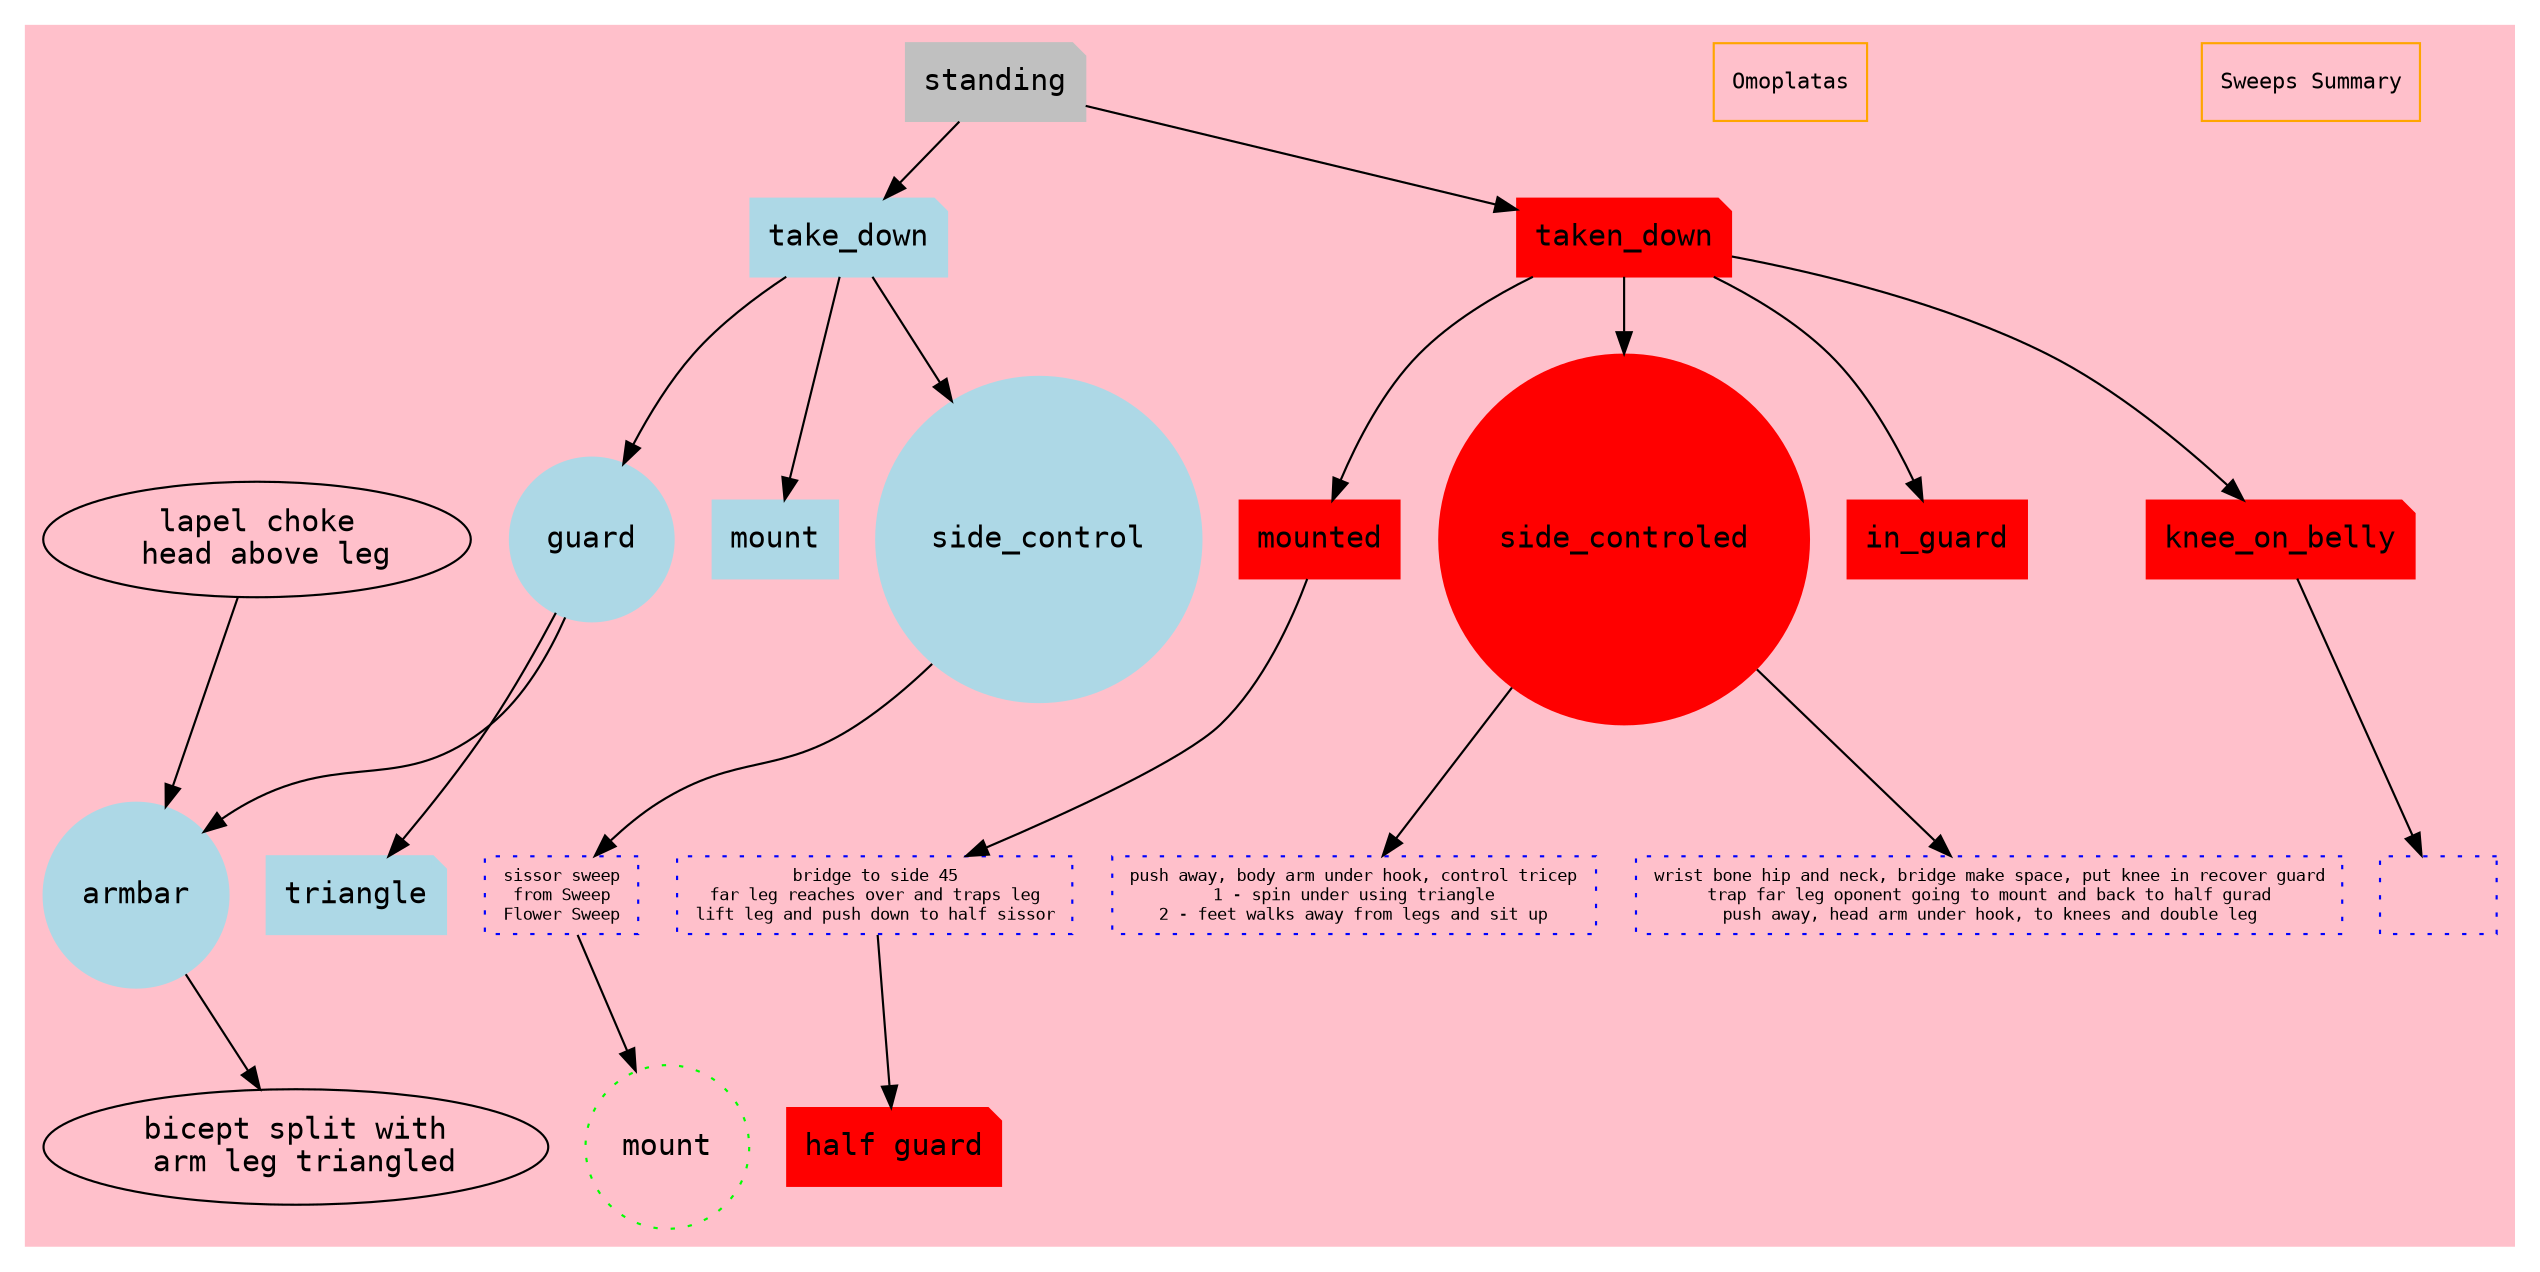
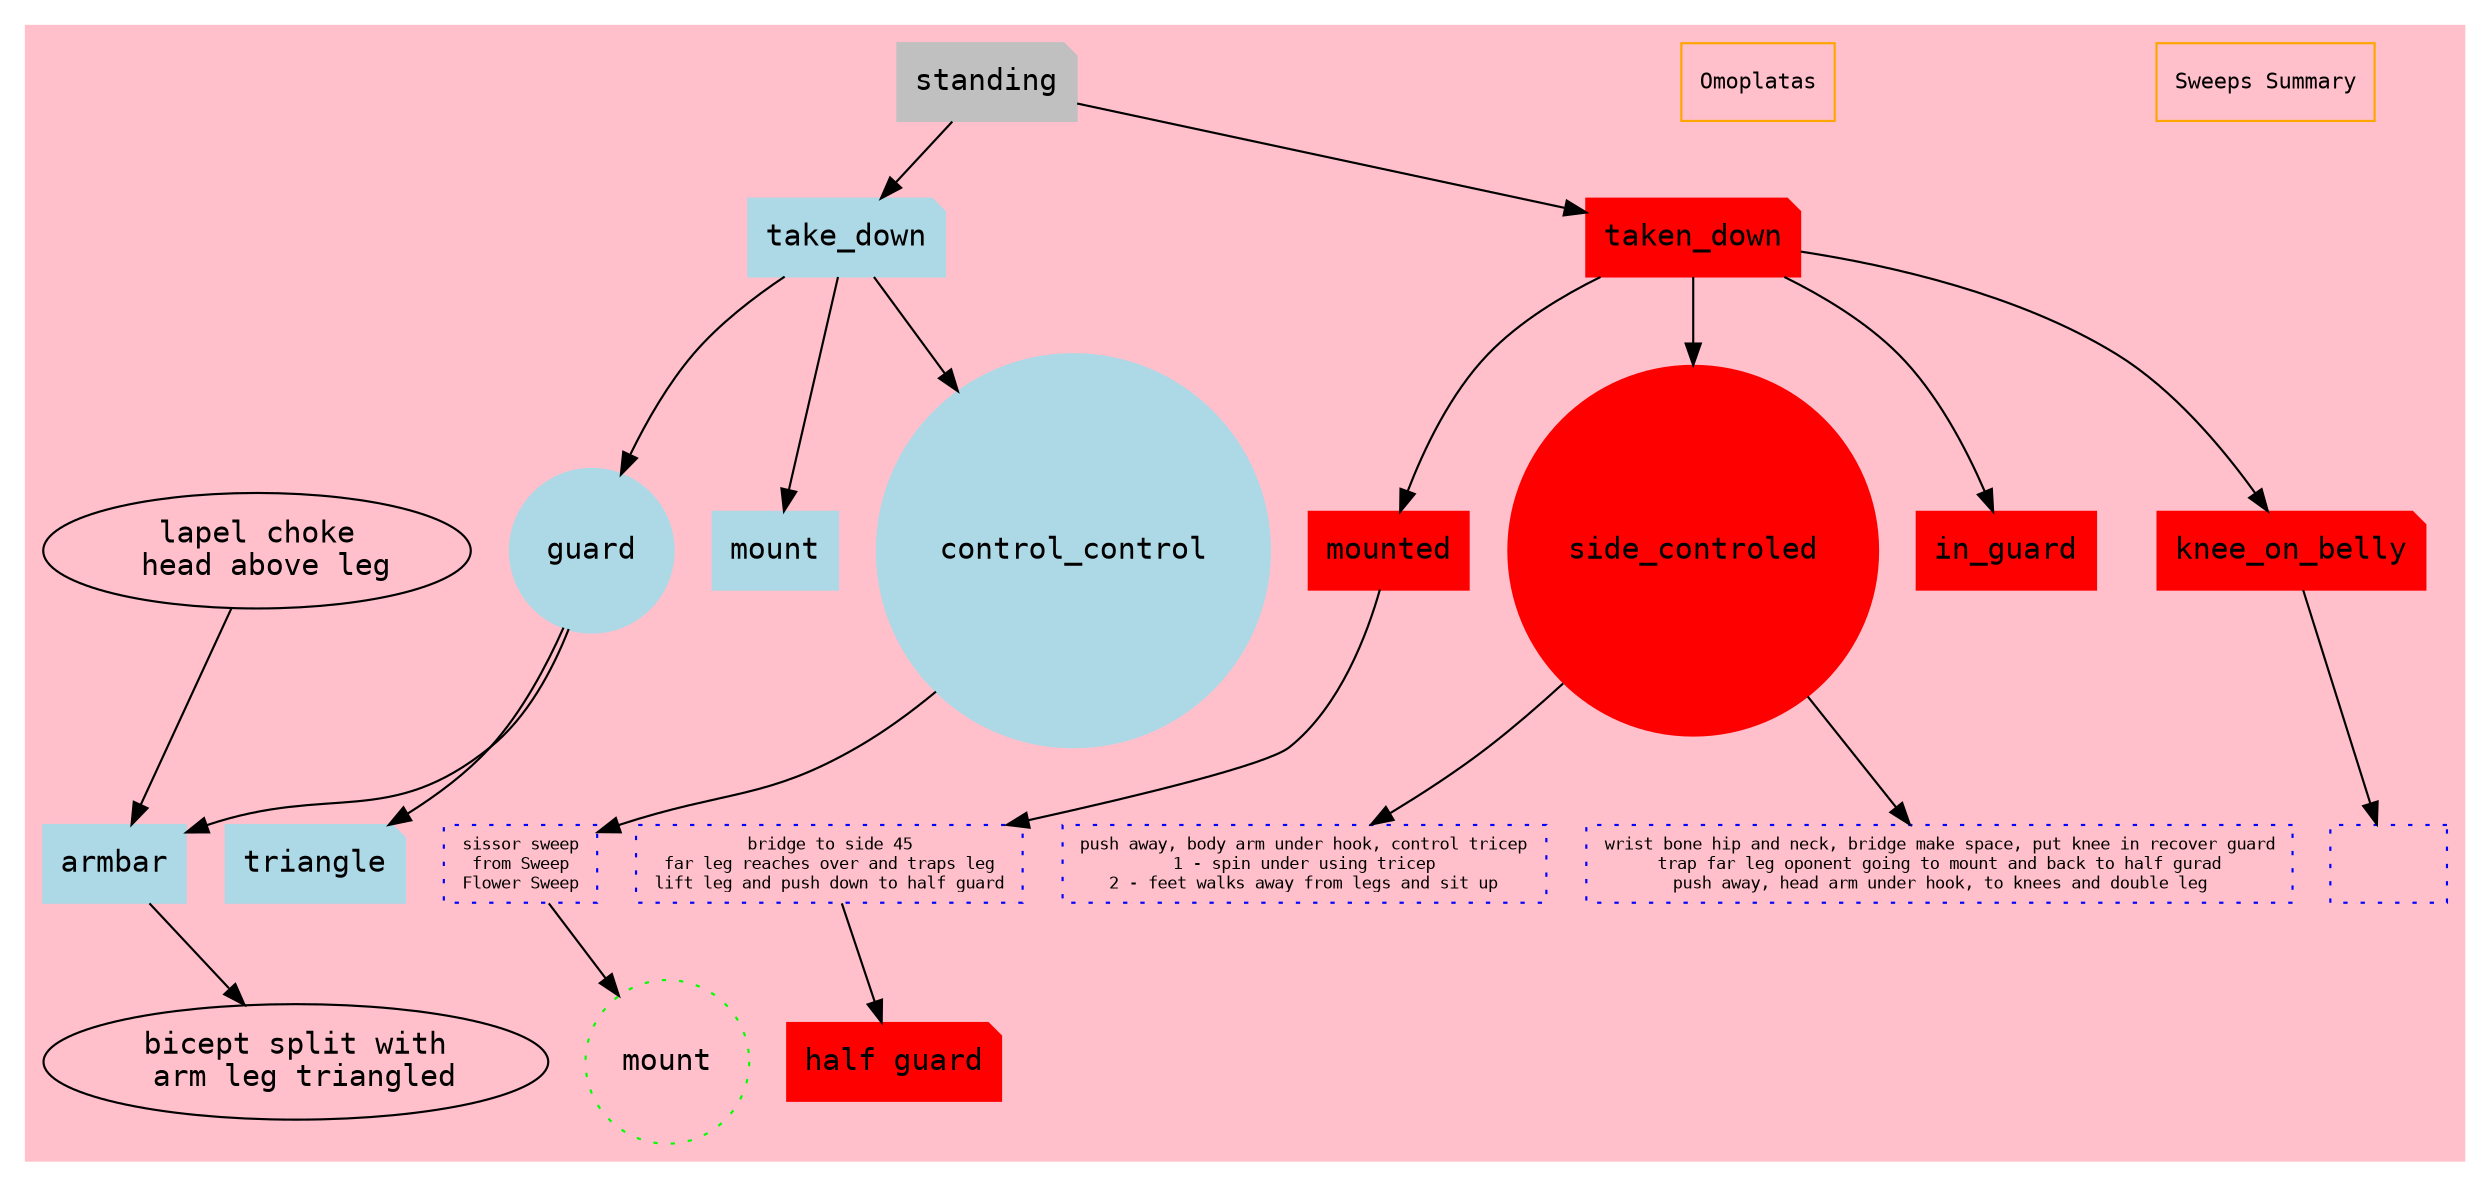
node "side_control": label "side_control" -> "control_control"
node "armbar": shape circle -> box
node "push away, body arm under hook, control tricep": text "1 - spin under using triangle" -> "1 - spin under using tricep"
node "bridge to side 45": text "lift leg and push down to half sissor" -> "lift leg and push down to half guard"
